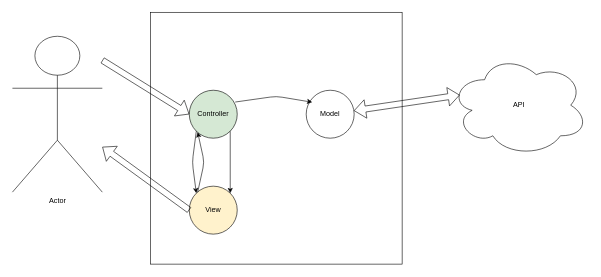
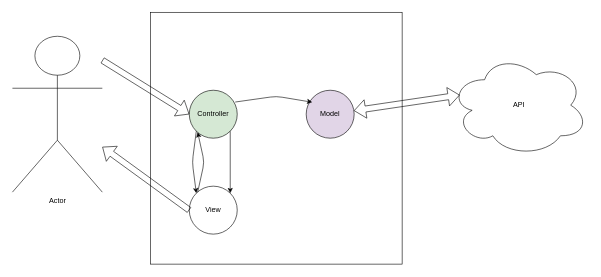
node "Model": fillcolor #ffffff -> #e1d5e7
node "View": fillcolor #fff2cc -> #ffffff
